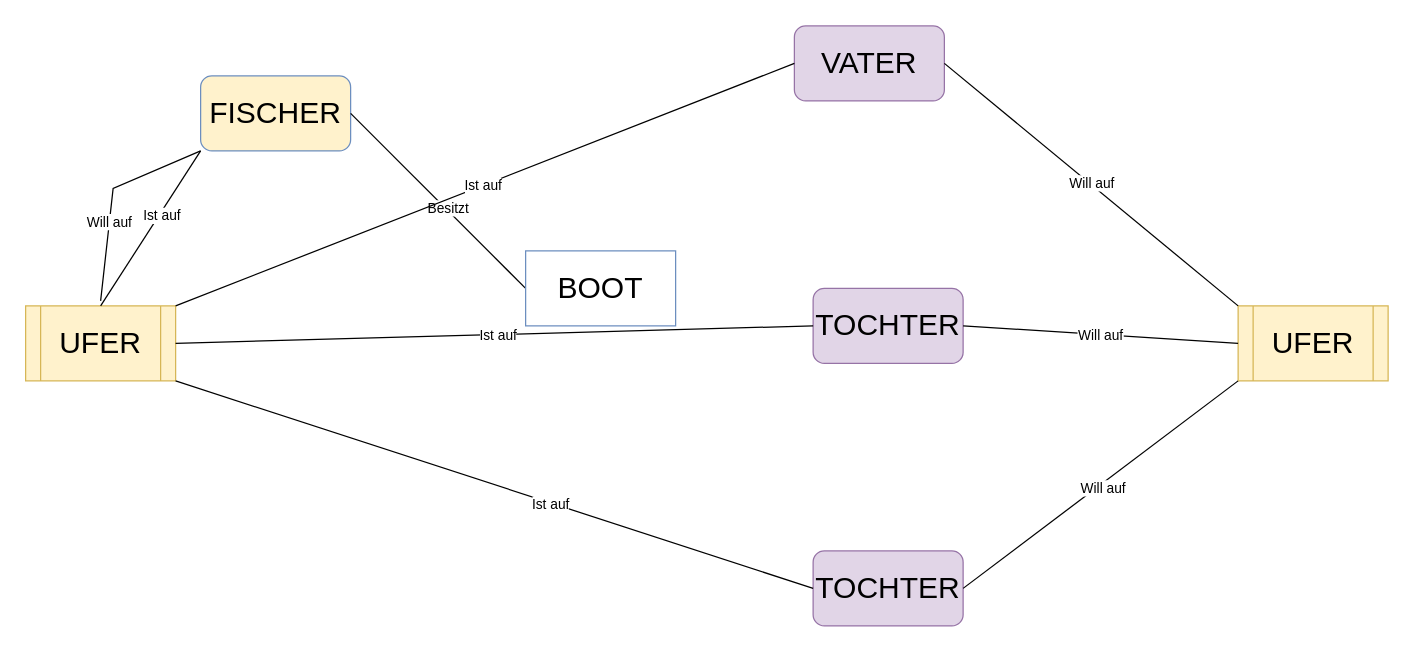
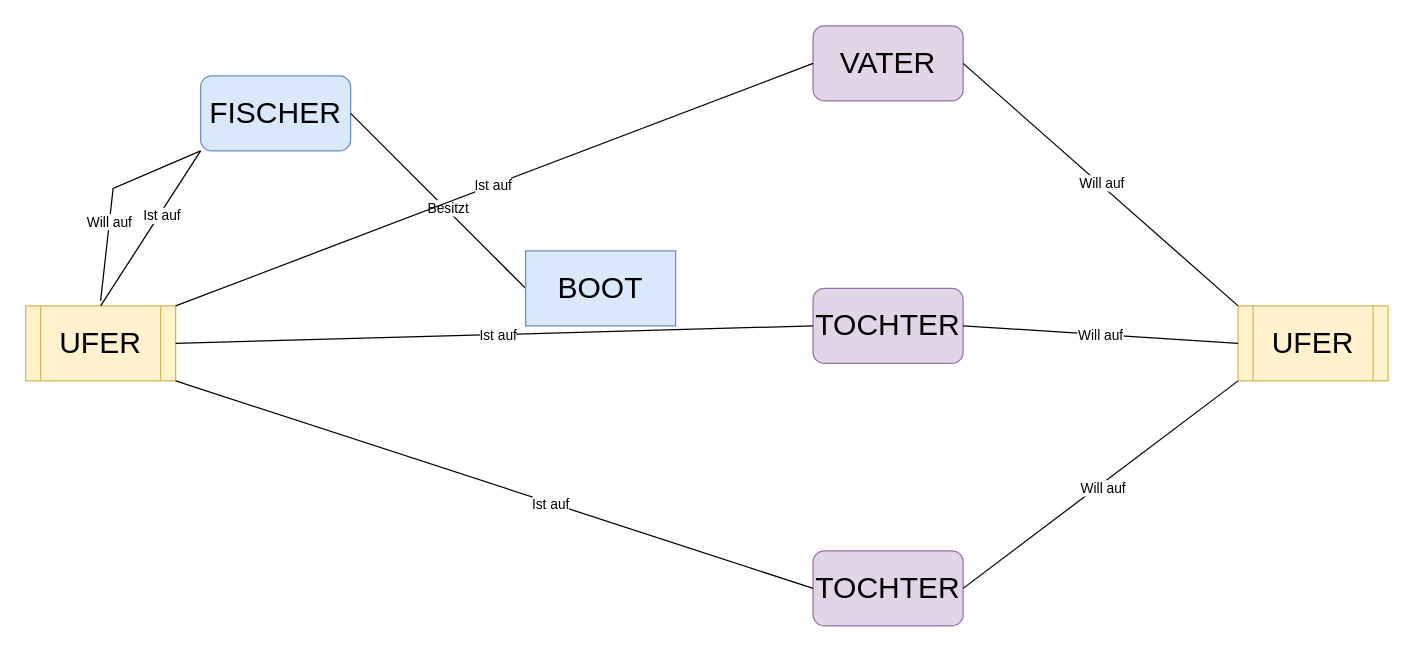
node "VATER": moved (869, 63) -> (888, 63)
node "FISCHER": fillcolor #fff2cc -> #dae8fc
node "BOOT": fillcolor #ffffff -> #dae8fc
